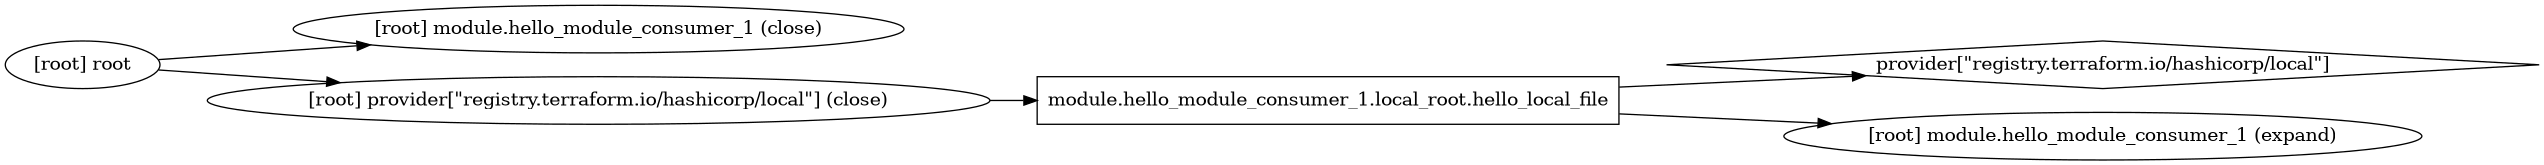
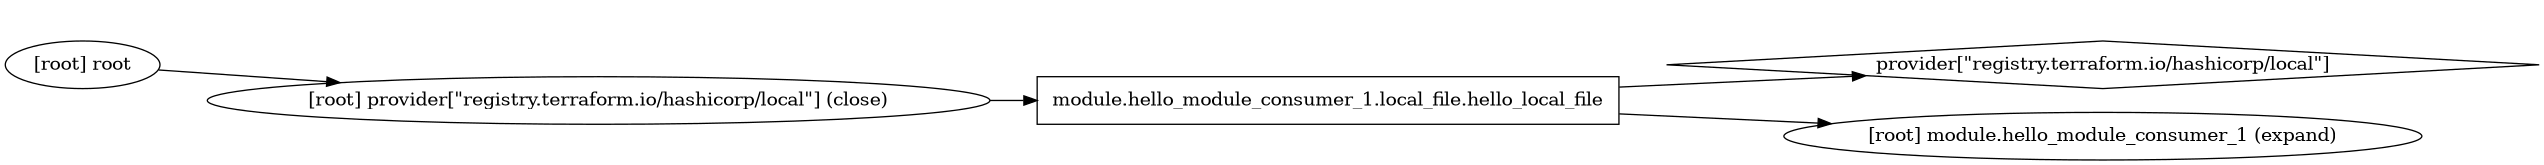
node "[root] module.hello_module_consumer_1 (close)": removed
node "module.hello_module_consumer_1.local_root.hello_local_file": label "module.hello_module_consumer_1.local_root.hello_local_file" -> "module.hello_module_consumer_1.local_file.hello_local_file"
